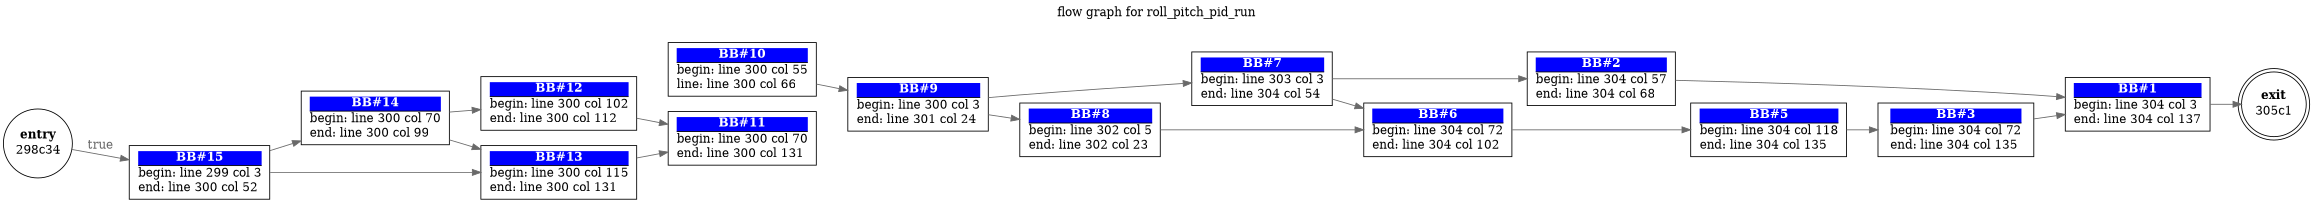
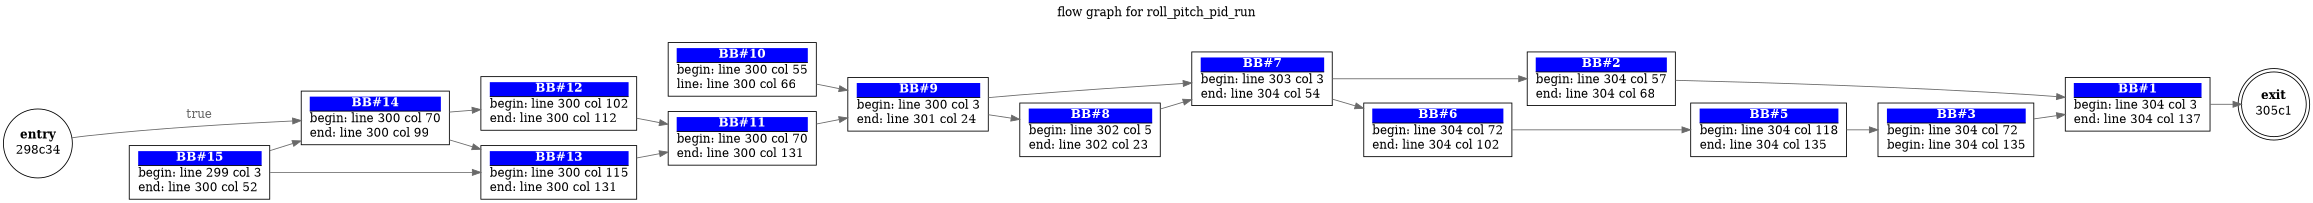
edge "BB#11" -> "BB#9": added
edge "BB#8" -> "BB#6": now "BB#8" -> "BB#7"
node "BB#3": text "end: line 304 col 135" -> "begin: line 304 col 135"
edge "entry" -> "BB#15": now "entry" -> "BB#14"
